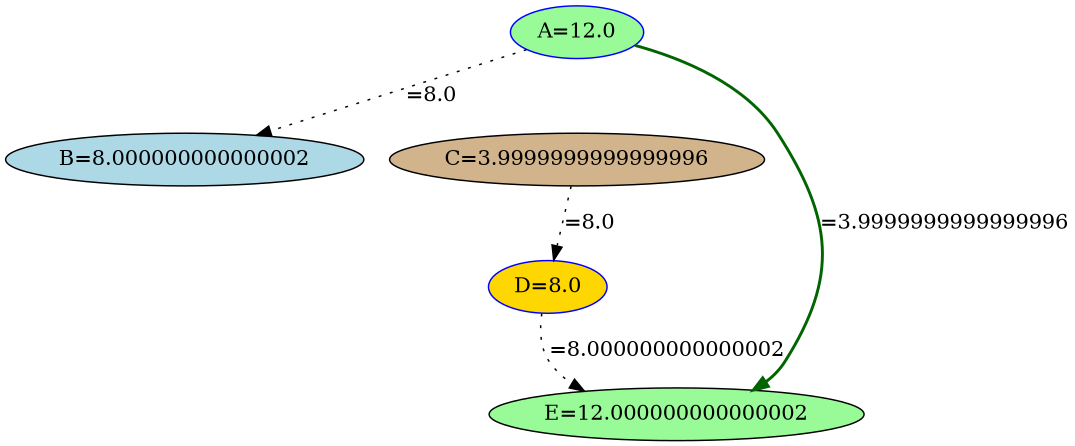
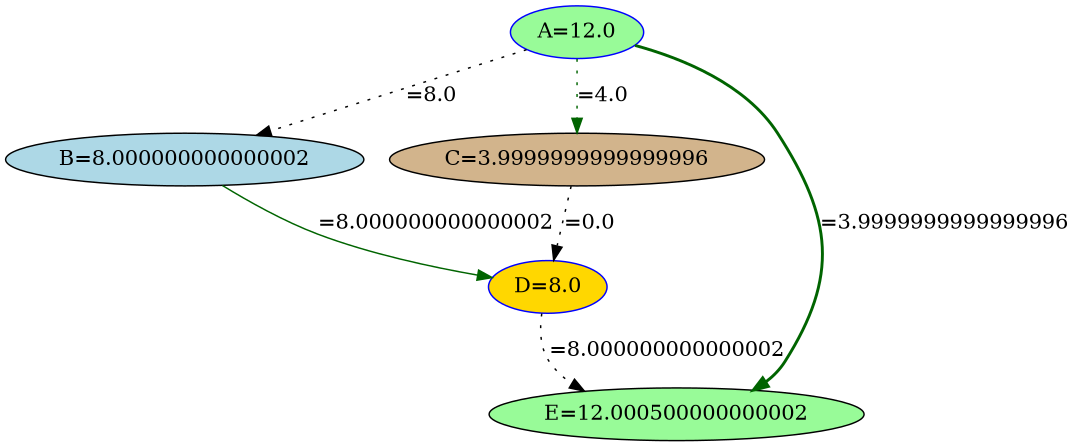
edge "A=12.0" -> "C=3.9999999999999996": added, label "=4.0"
edge "C=3.9999999999999996" -> "D=8.0": label "=8.0" -> "=0.0"
edge "B=8.000000000000002" -> "D=8.0": added, label "=8.000000000000002"
node "E=12.000000000000002": label "E=12.000000000000002" -> "E=12.000500000000002"
